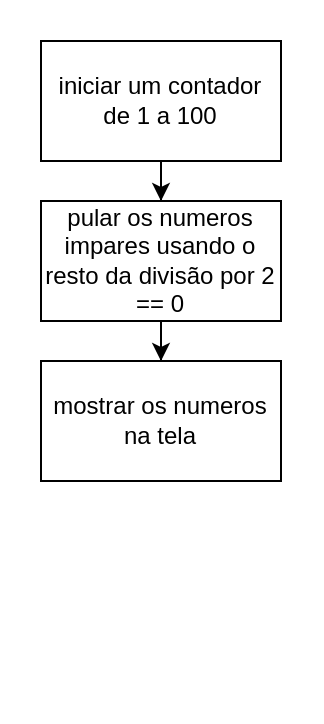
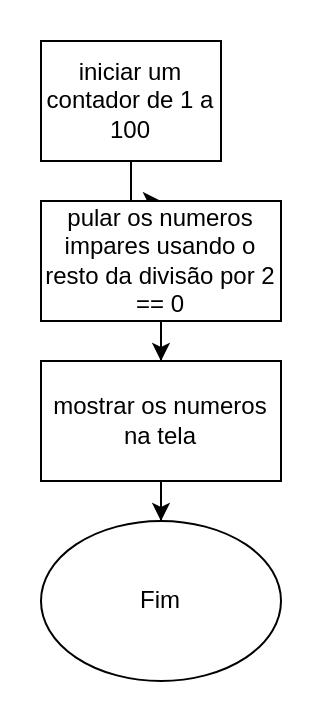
node "iniciar um contador de 1 a 100": size 240x120 -> 180x120
edge "mostrar os numeros na tela" -> "Fim": added
node "Fim": added
